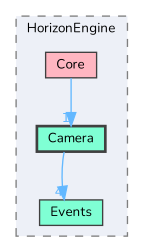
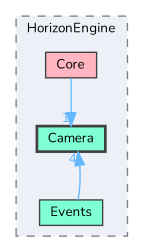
edge "Camera" -> "Events": reversed
